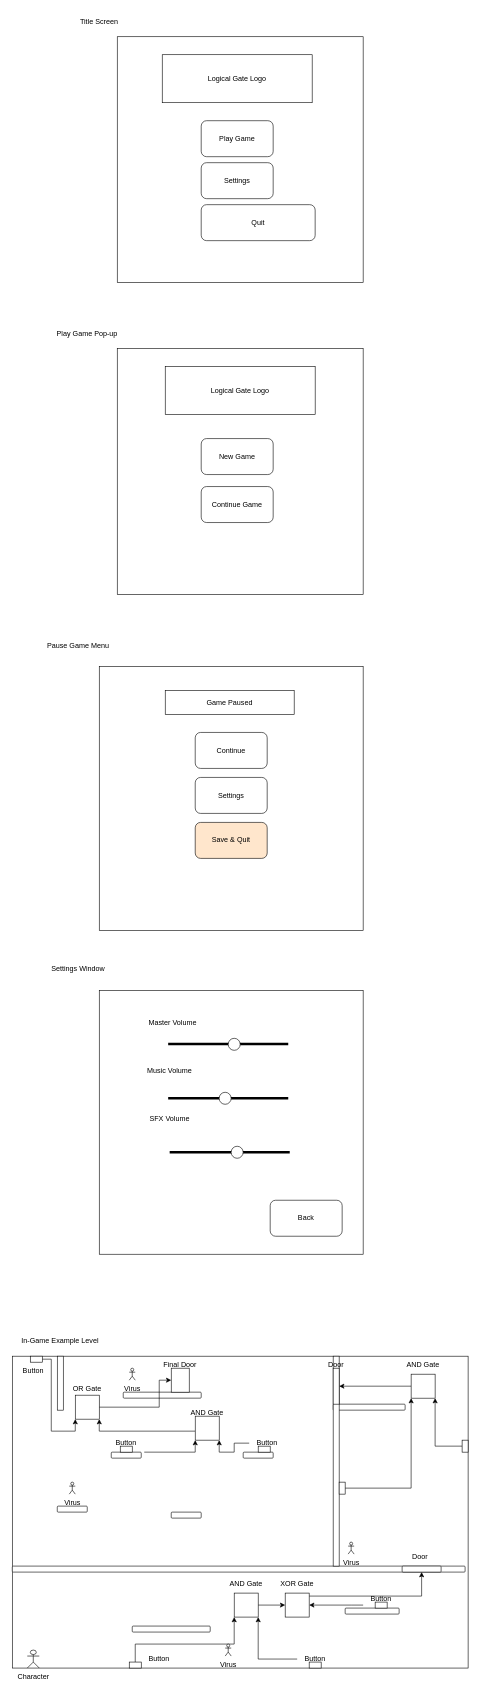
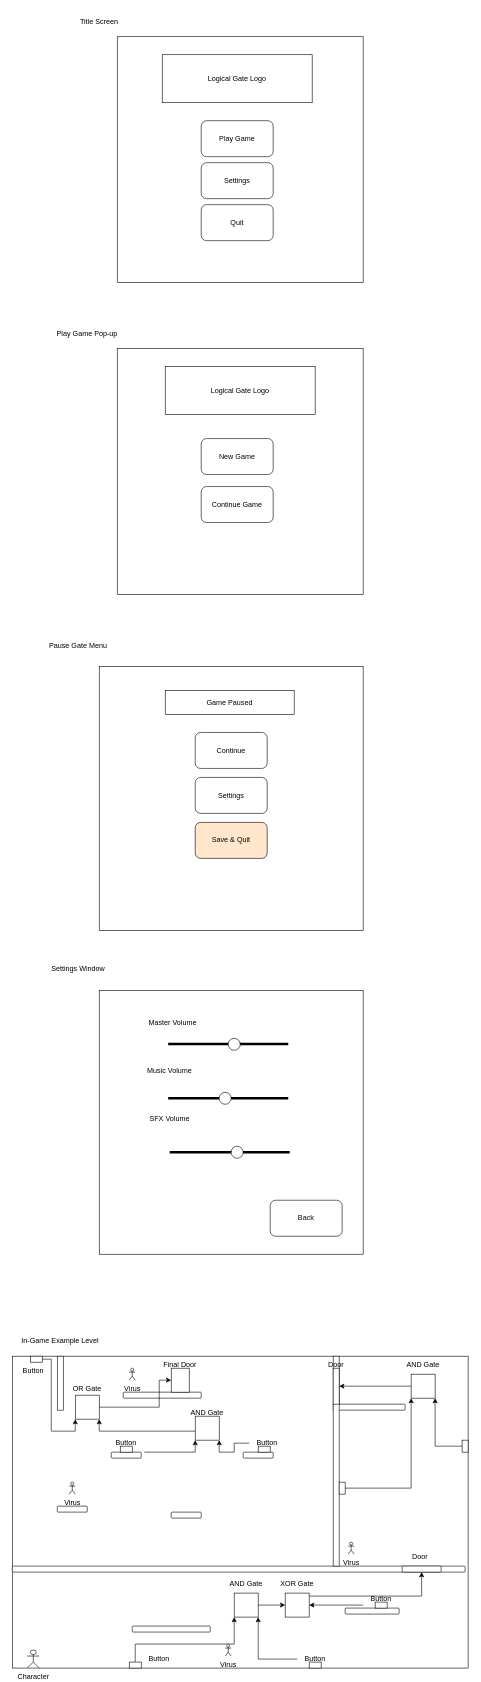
node "Quit": size 114x36 -> 72x36
node "Pause Game Menu": label "Pause Game Menu" -> "Pause Gate Menu"
